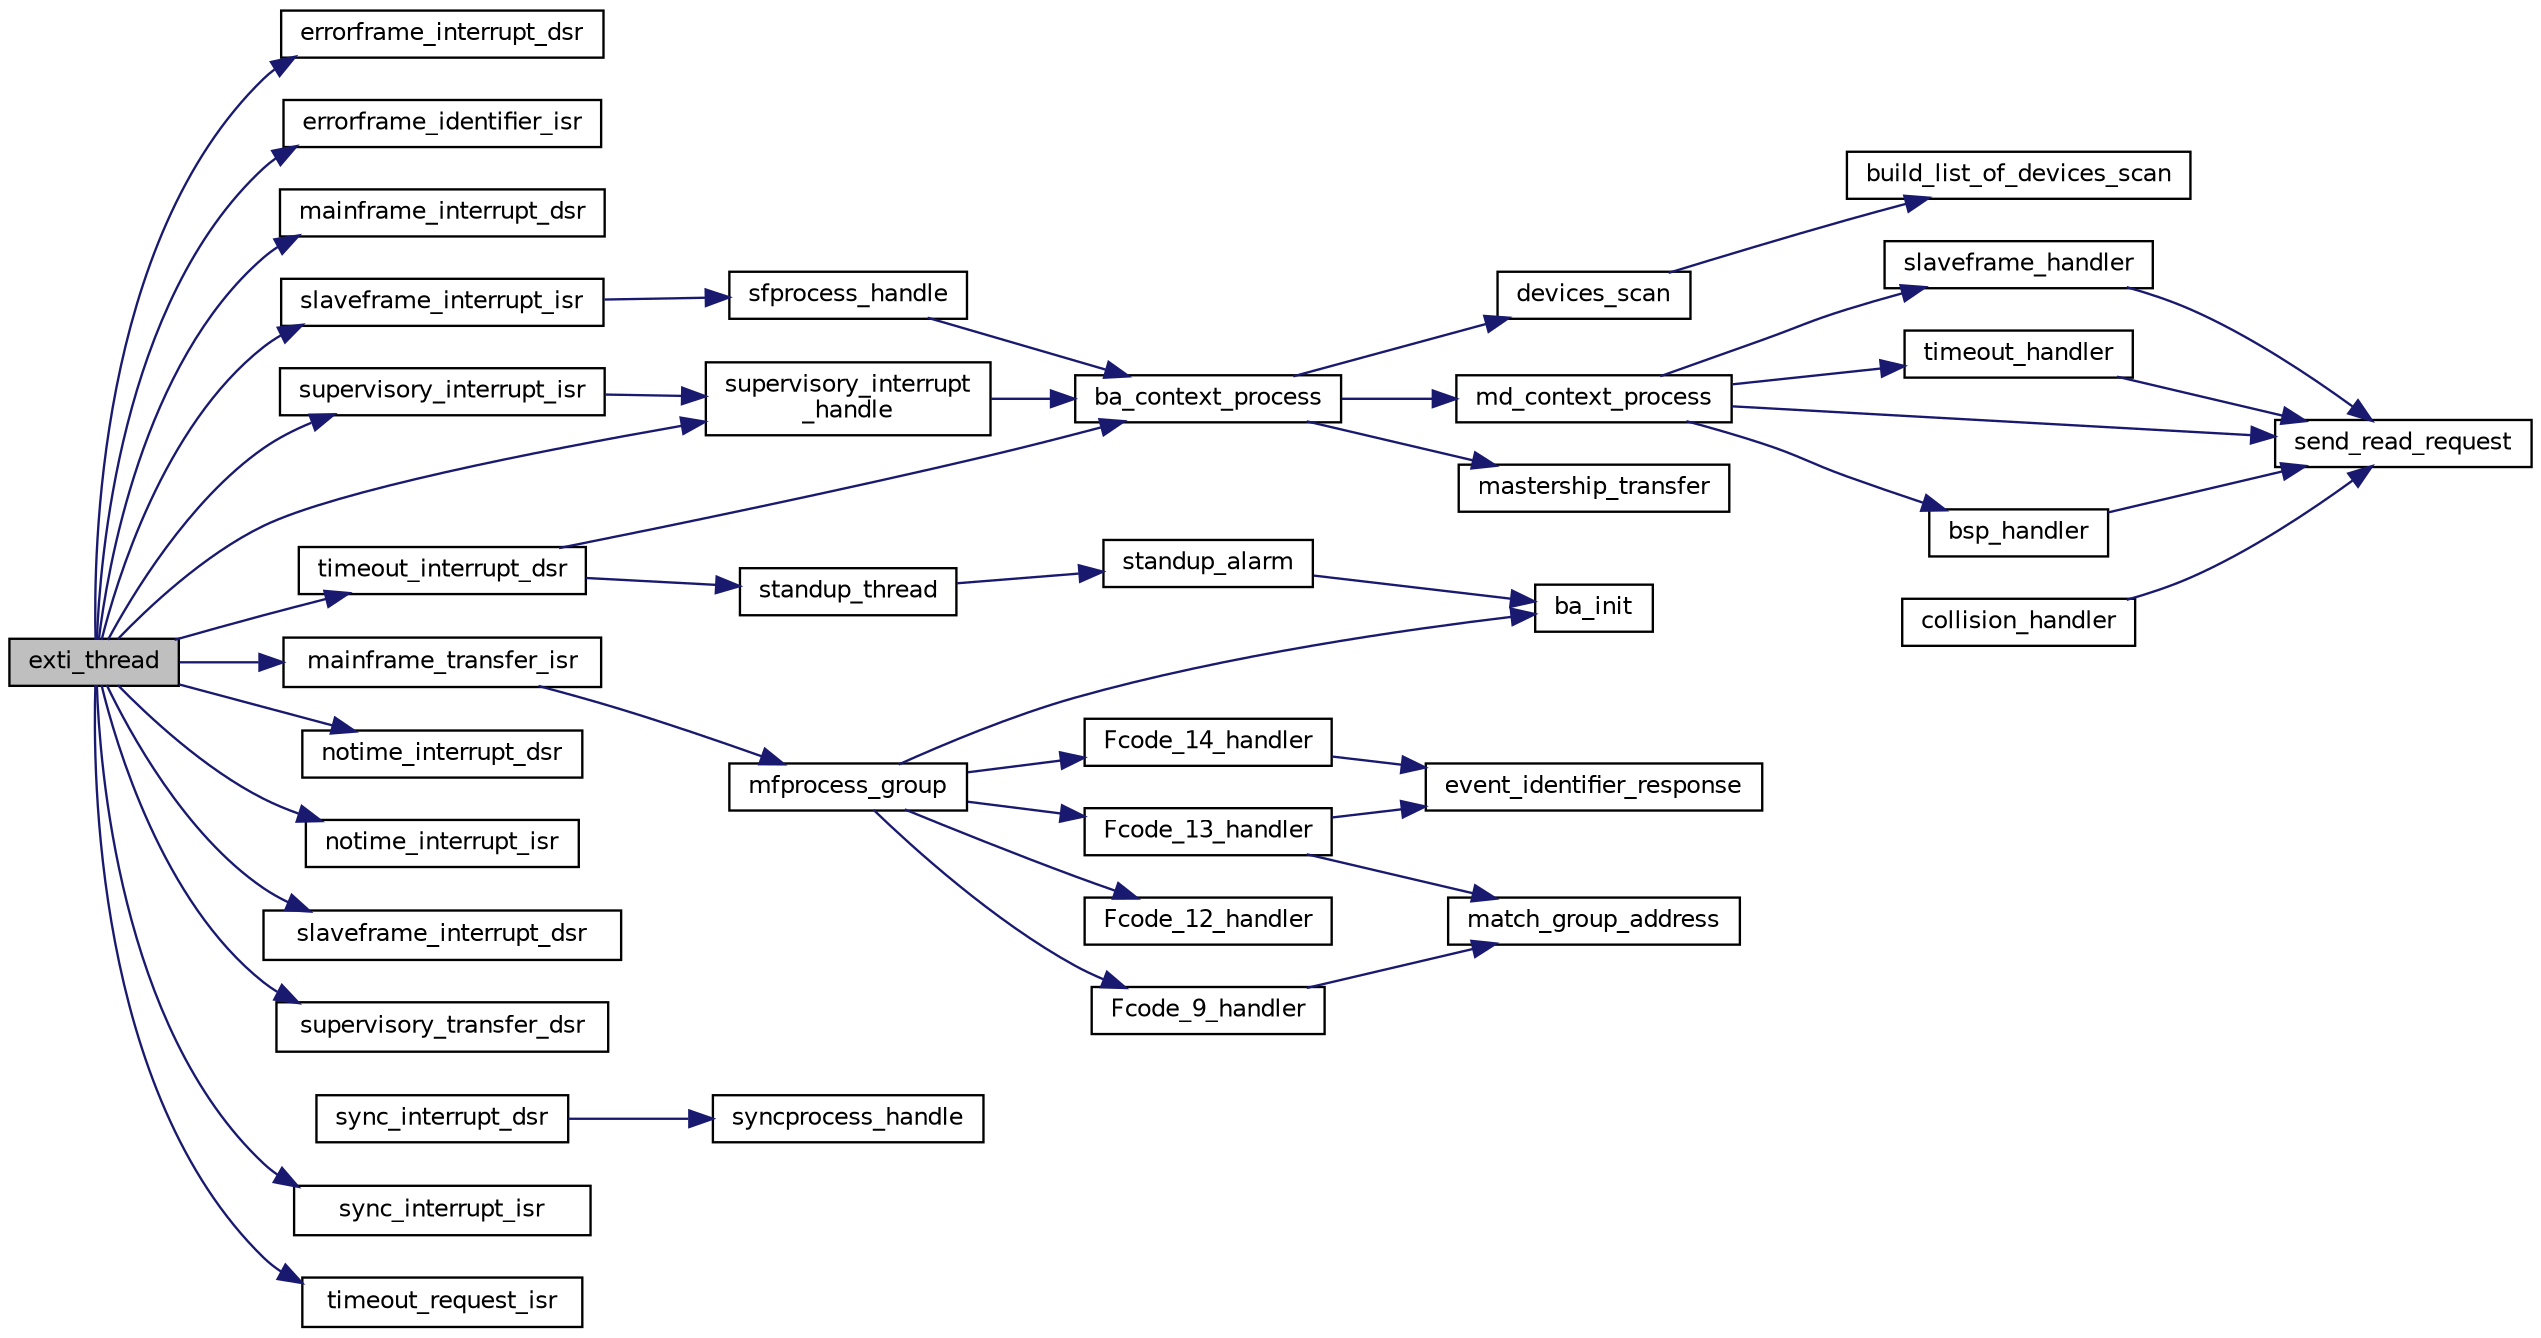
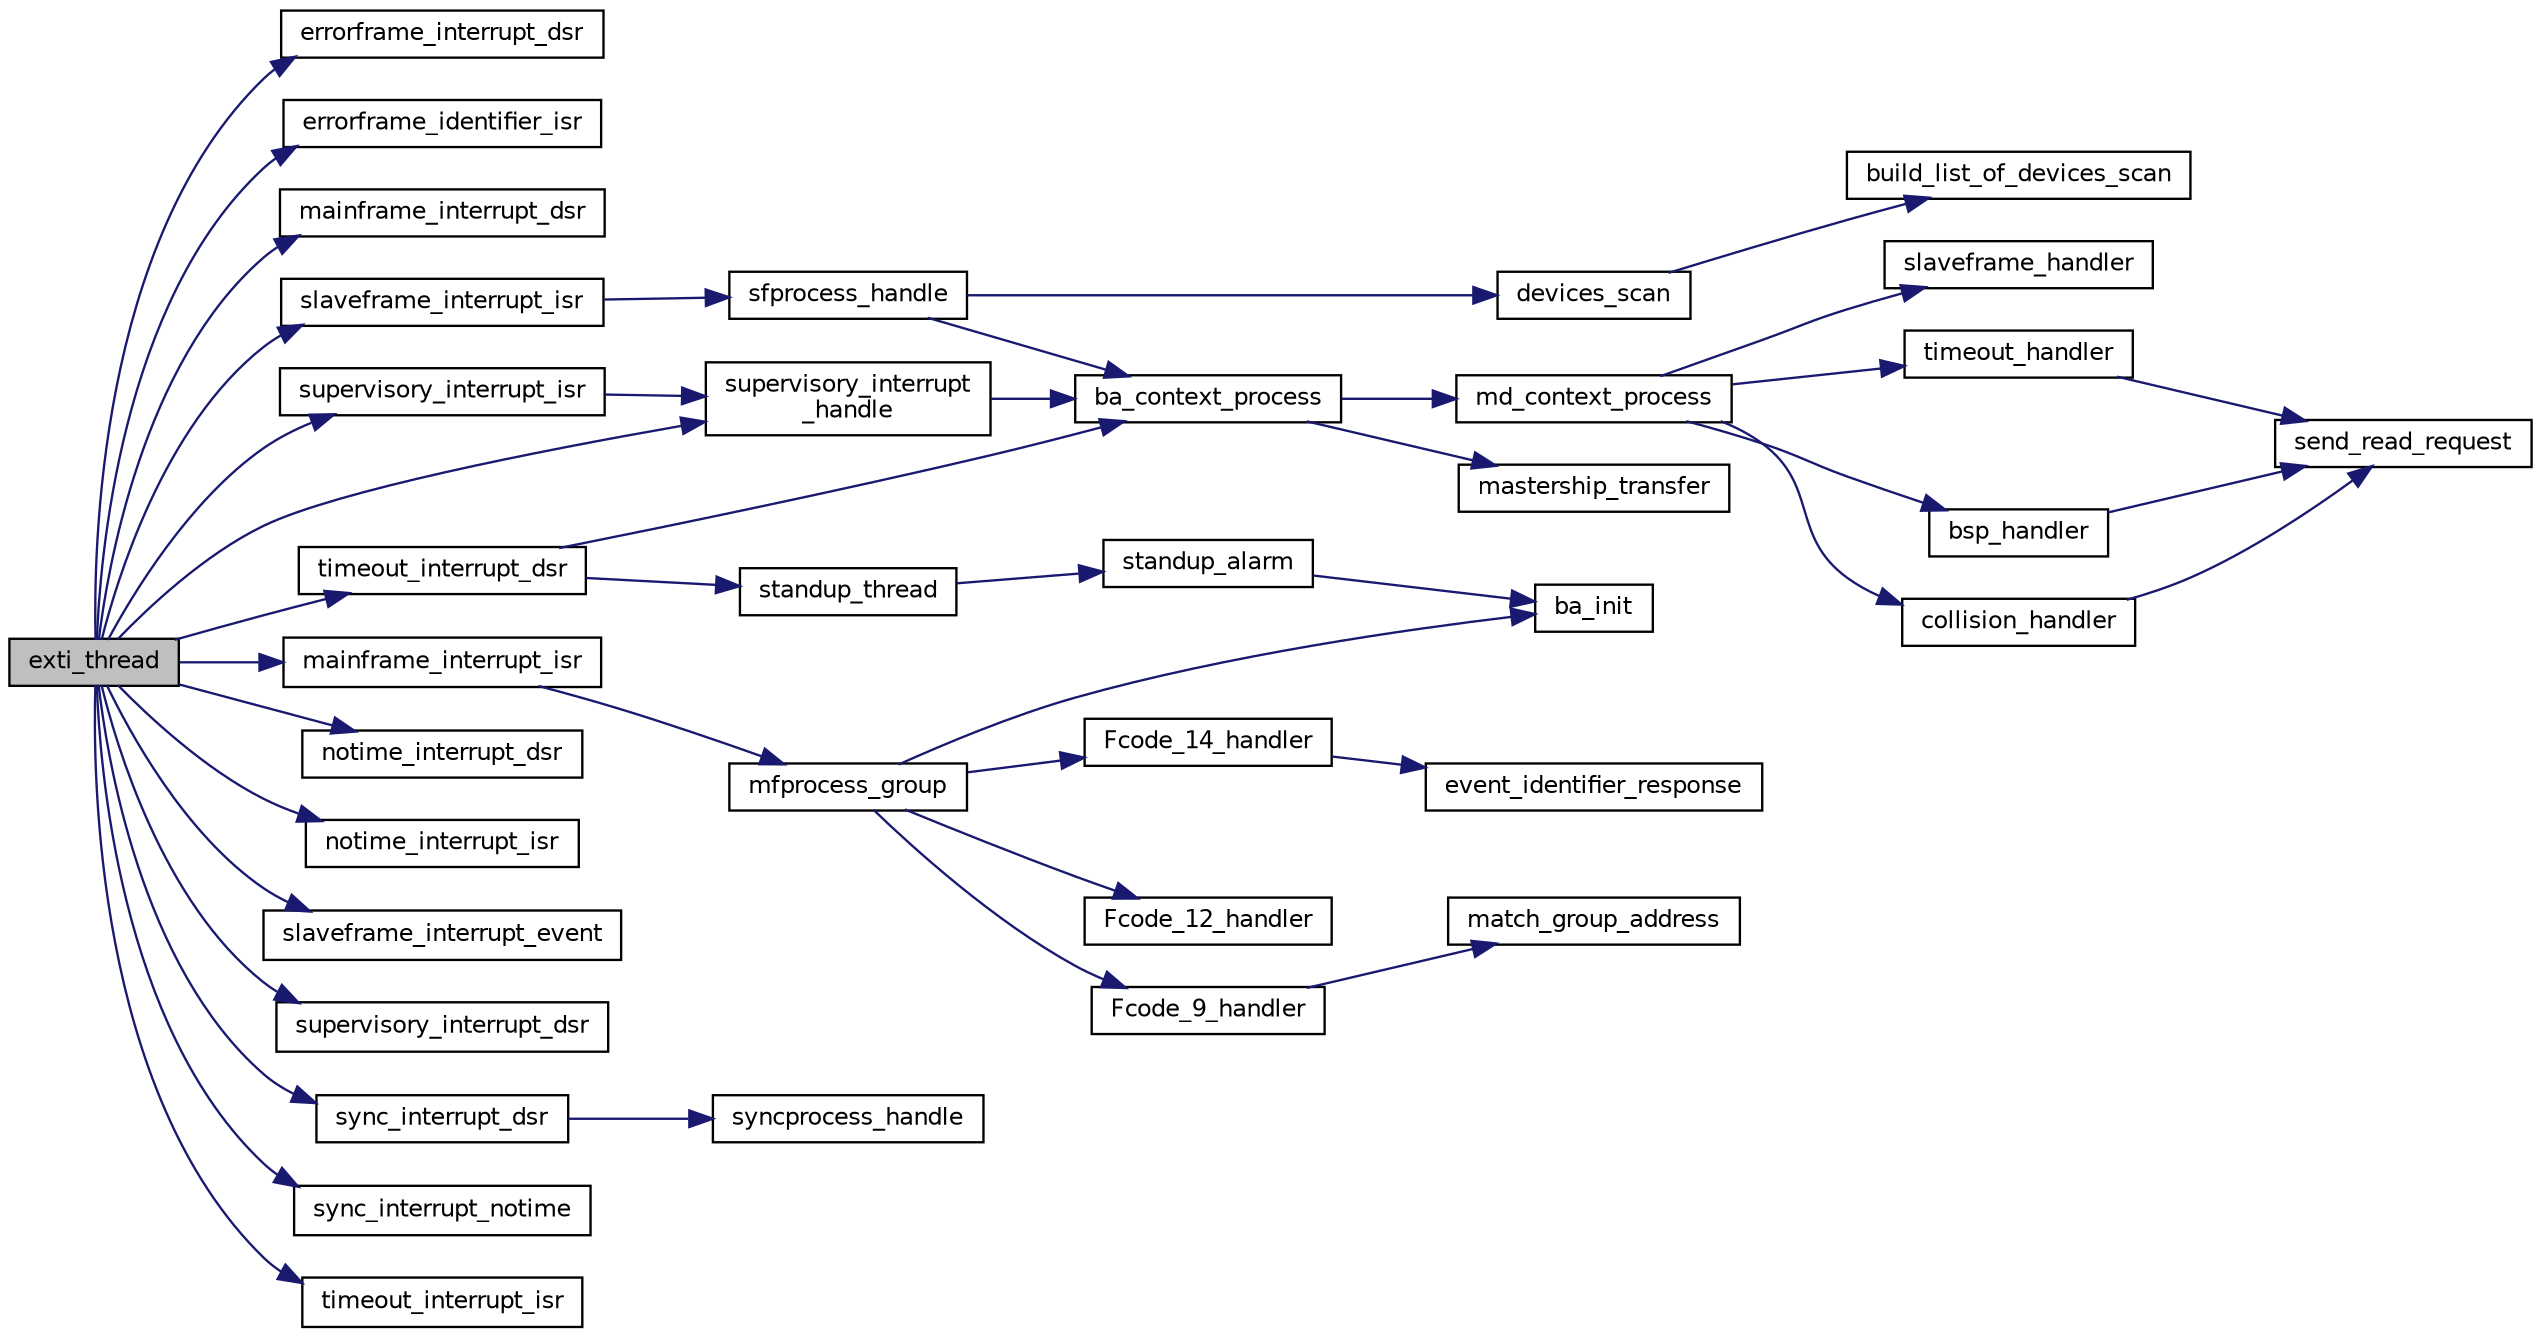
edge "slaveframe_handler" -> "send_read_request": removed
edge "ba_context_process" -> "devices_scan": now "sfprocess_handle" -> "devices_scan"
edge "md_context_process" -> "send_read_request": now "md_context_process" -> "collision_handler"
node "mainframe_transfer_isr": label "mainframe_transfer_isr" -> "mainframe_interrupt_isr"
node "Fcode_13_handler": removed
edge "exti_thread" -> "sync_interrupt_dsr": added
node "slaveframe_interrupt_dsr": label "slaveframe_interrupt_dsr" -> "slaveframe_interrupt_event"
node "supervisory_transfer_dsr": label "supervisory_transfer_dsr" -> "supervisory_interrupt_dsr"
node "sync_interrupt_isr": label "sync_interrupt_isr" -> "sync_interrupt_notime"
node "timeout_request_isr": label "timeout_request_isr" -> "timeout_interrupt_isr"
